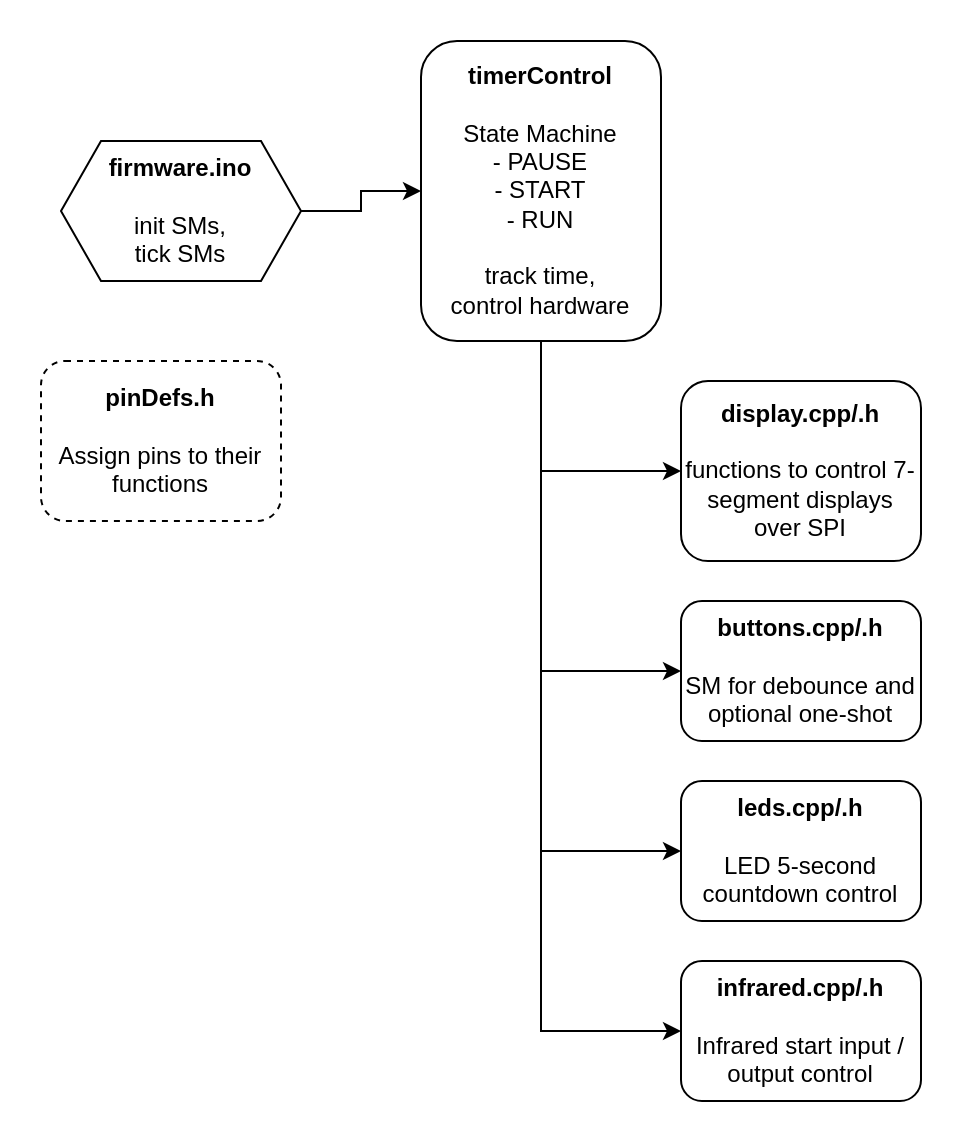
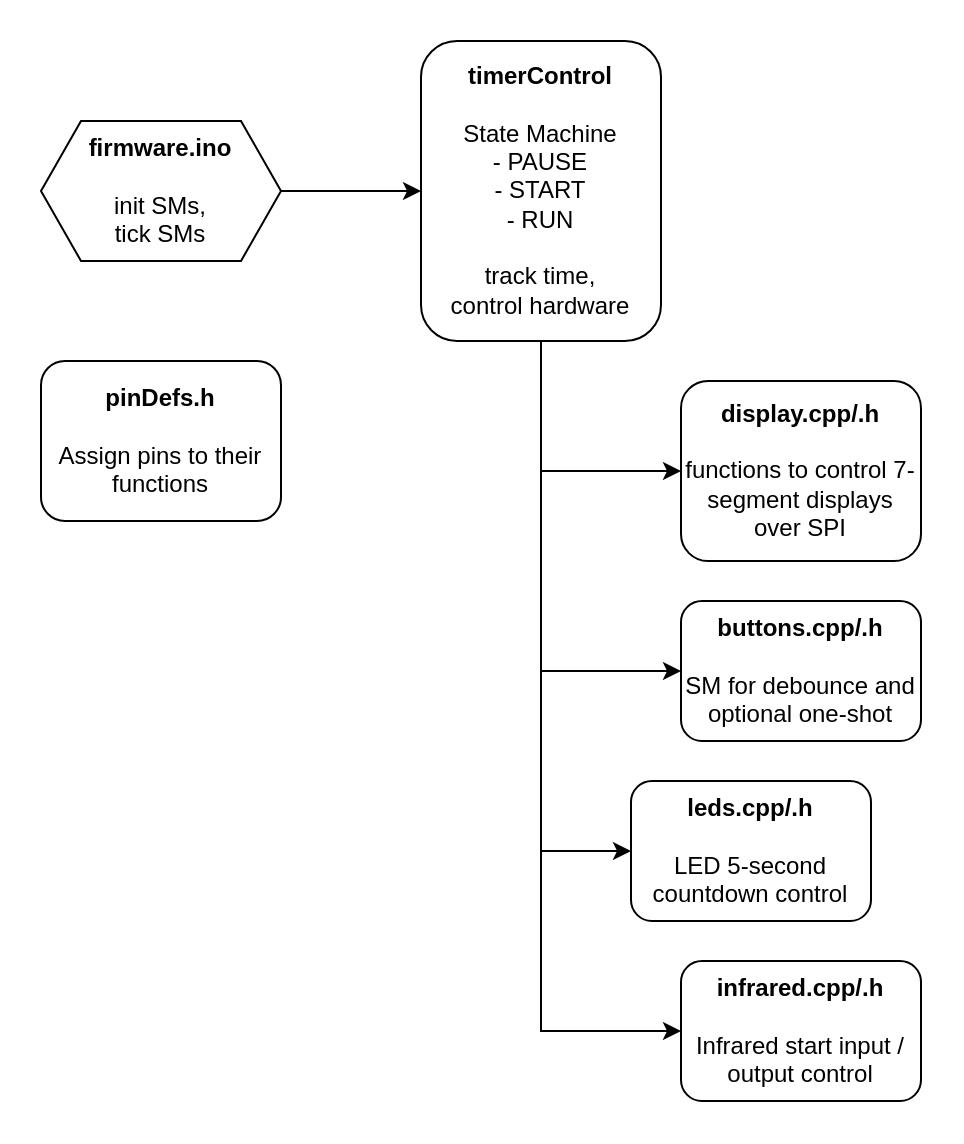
node "firmware.ino init SMs, tick SMs": moved (181, 211) -> (161, 191)
node "pinDefs.h Assign pins to their functions": style dashed -> solid
node "leds.cpp/.h LED 5-second countdown control": moved (801, 851) -> (751, 851)
